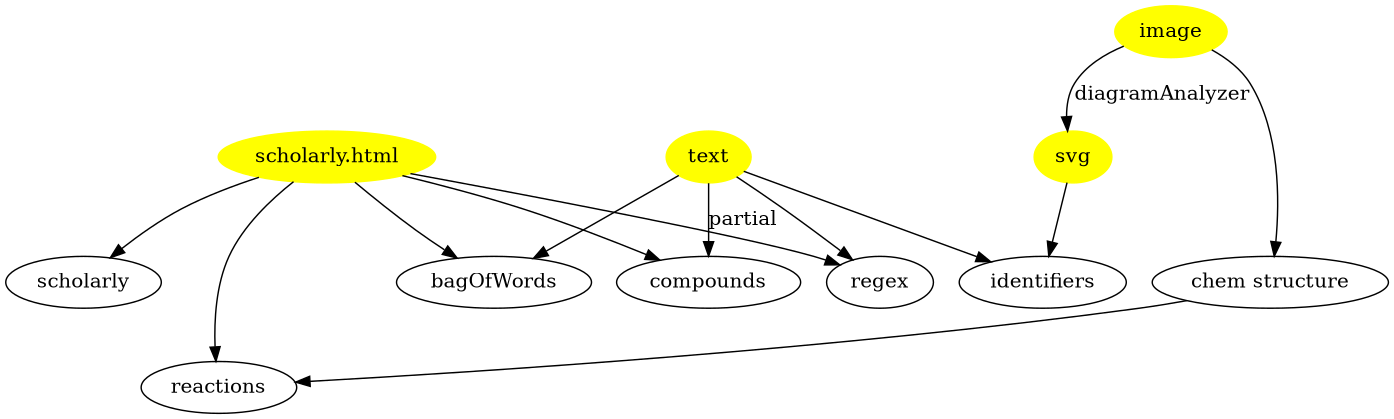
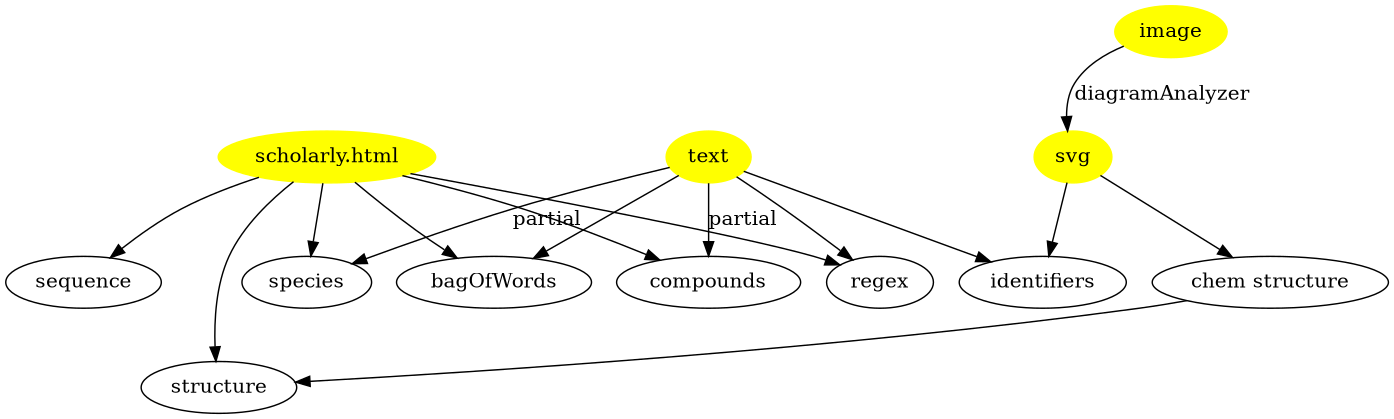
edge "image" -> "chem structure": now "svg" -> "chem structure"
node "scholarly": label "scholarly" -> "sequence"
node "species": added
node "reactions": label "reactions" -> "structure"
